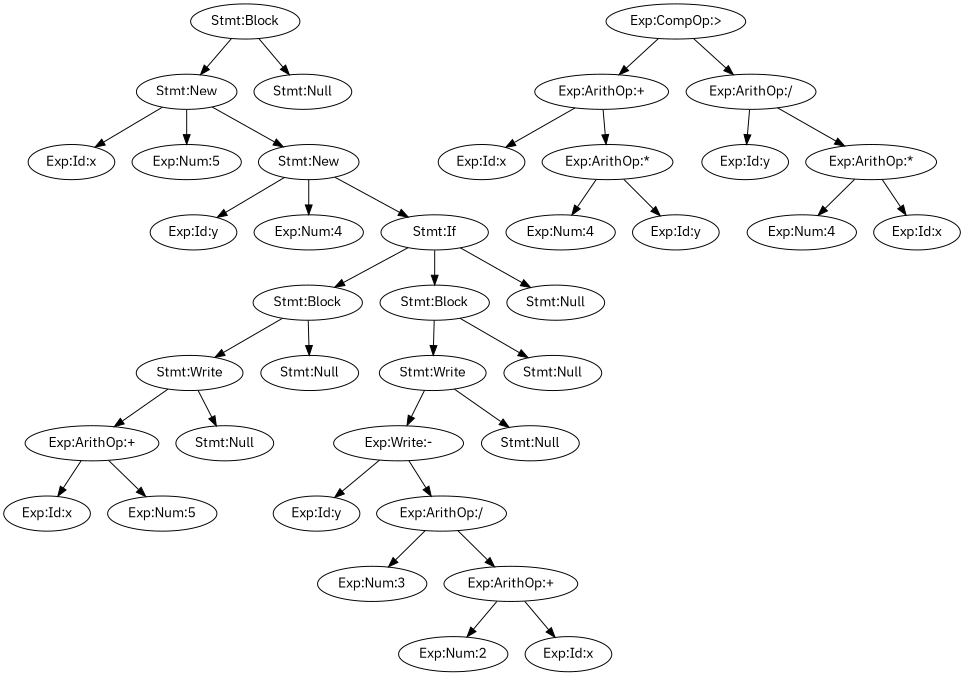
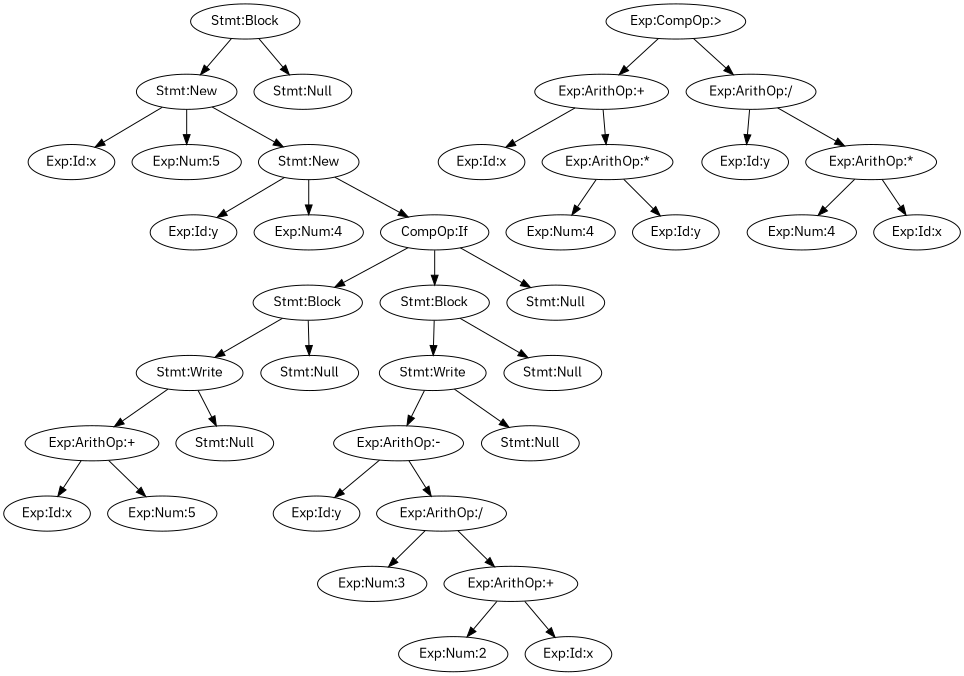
node "Stmt:If": label "Stmt:If" -> "CompOp:If"
node "Exp:Write:-": label "Exp:Write:-" -> "Exp:ArithOp:-"
